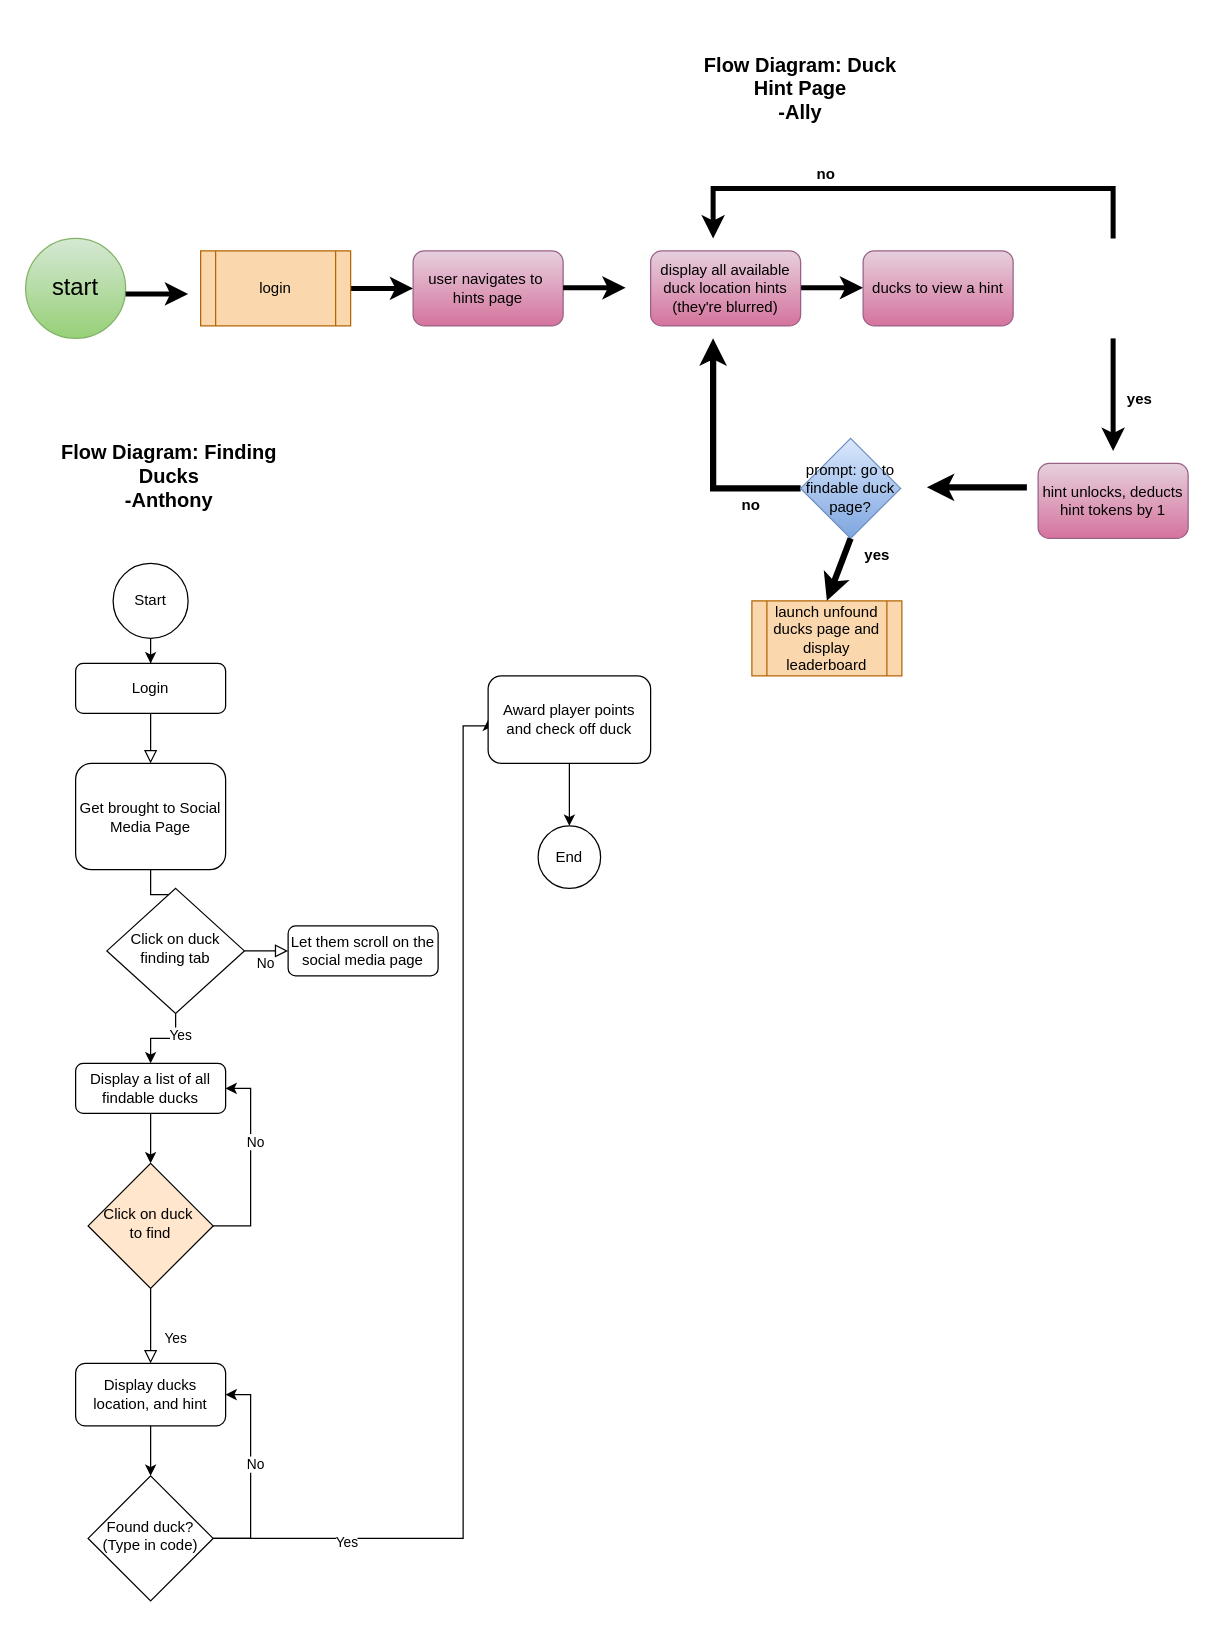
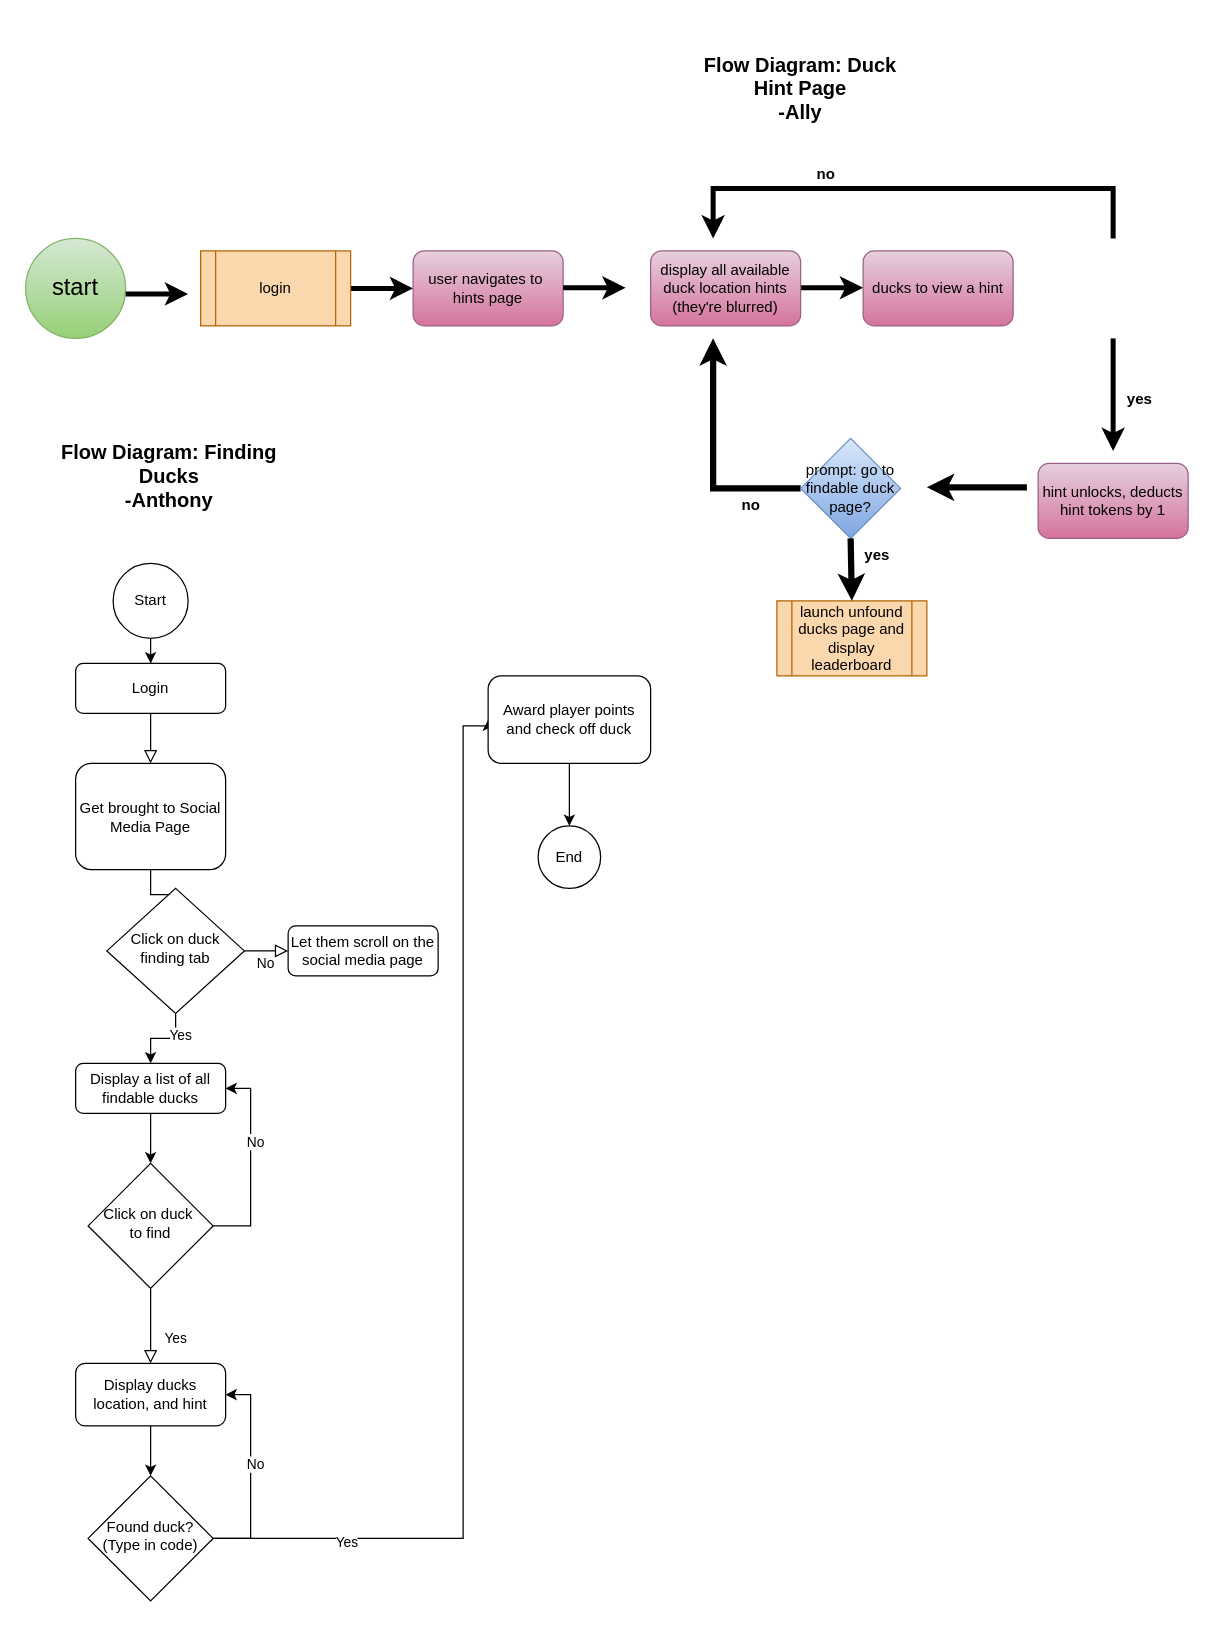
node "launch unfound ducks page and display leaderboard": moved (827, 638) -> (852, 638)
node "Click on duck to find": fillcolor #ffe6cc -> #ffffff
